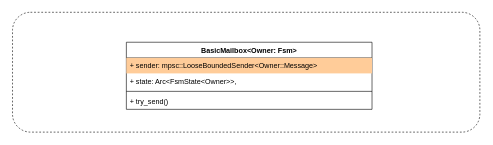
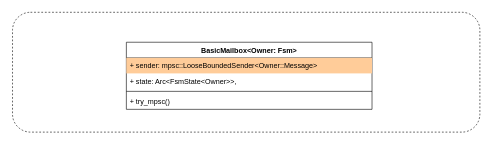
node "+ try_send()": label "+ try_send()" -> "+ try_mpsc()"
